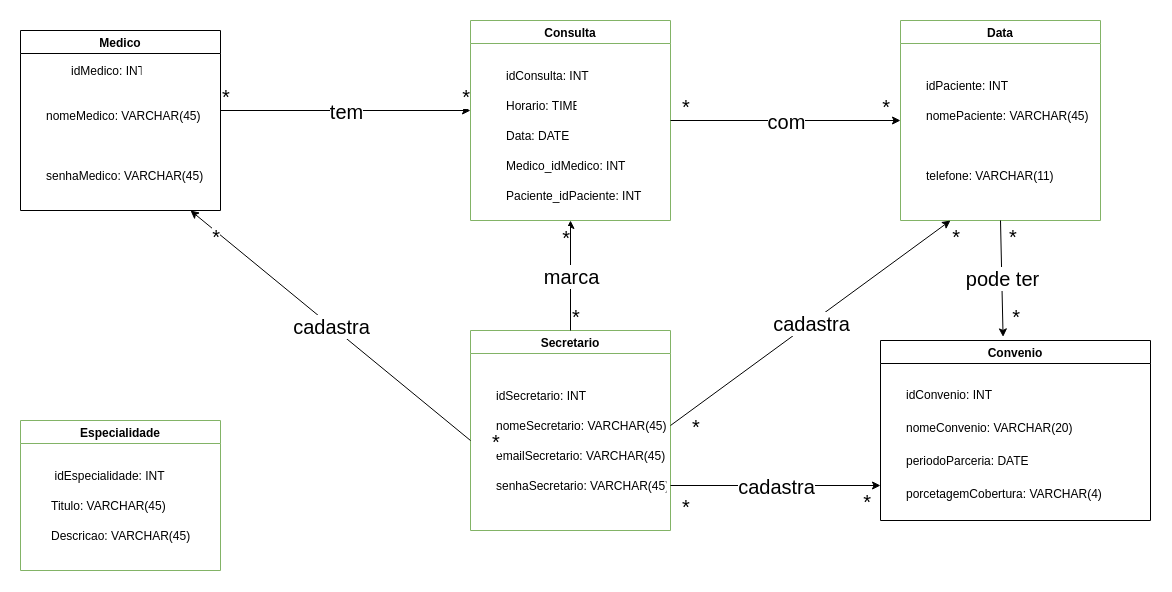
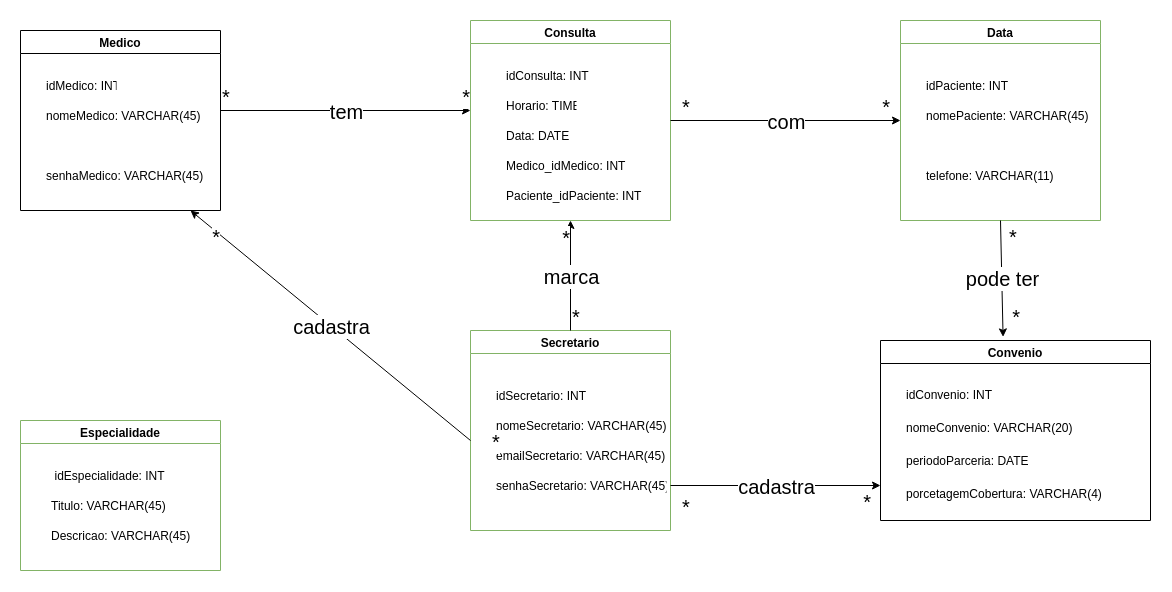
node "idMedico: INT": moved (106, 71) -> (81, 86)
edge "nomeSecretario: VARCHAR(45)" -> "Data": removed, labels "*", "cadastra", "*"
